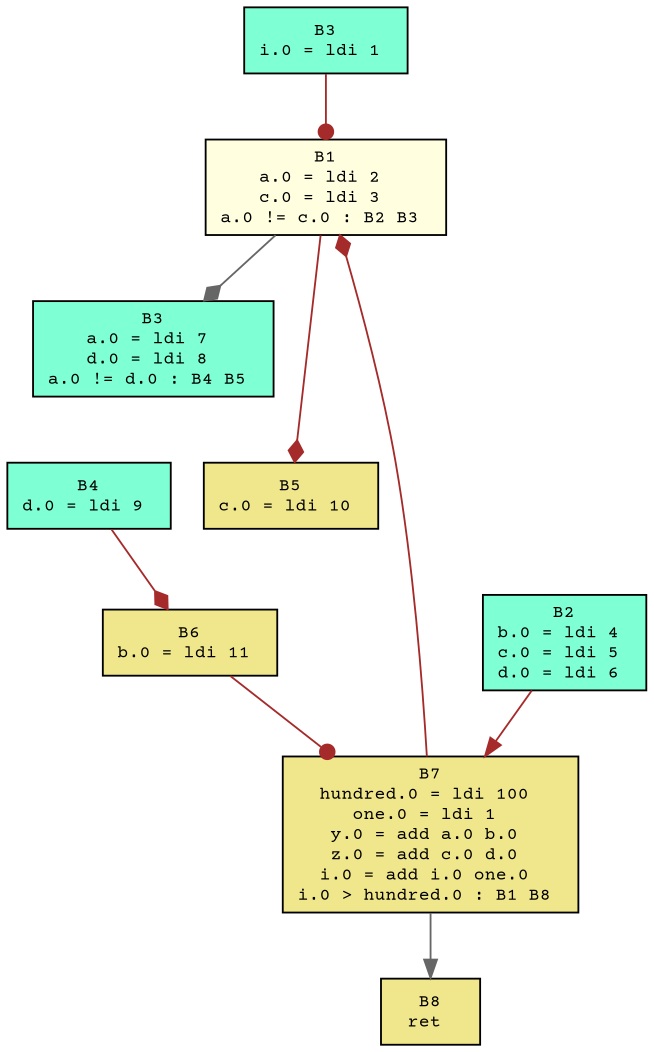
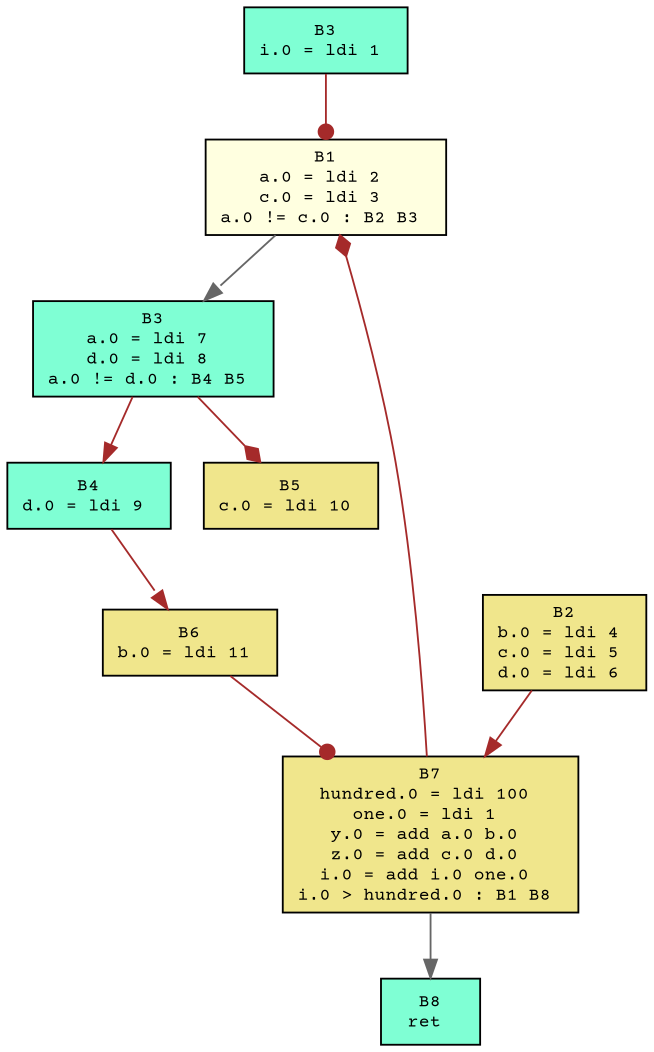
edge "B1 a.0 = ldi 2 c.0 = ldi 3 a.0 != c.0 : B2 B3" -> "B3 a.0 = ldi 7 d.0 = ldi 8 a.0 != d.0 : B4 B5": arrowhead diamond -> normal
edge "B1 a.0 = ldi 2 c.0 = ldi 3 a.0 != c.0 : B2 B3" -> "B5 c.0 = ldi 10": now "B3 a.0 = ldi 7 d.0 = ldi 8 a.0 != d.0 : B4 B5" -> "B5 c.0 = ldi 10"
edge "B3 a.0 = ldi 7 d.0 = ldi 8 a.0 != d.0 : B4 B5" -> "B4 d.0 = ldi 9": added
edge "B4 d.0 = ldi 9" -> "B6 b.0 = ldi 11": arrowhead diamond -> normal
node "B2 b.0 = ldi 4 c.0 = ldi 5 d.0 = ldi 6": fillcolor aquamarine -> khaki
node "B8 ret": fillcolor khaki -> aquamarine
